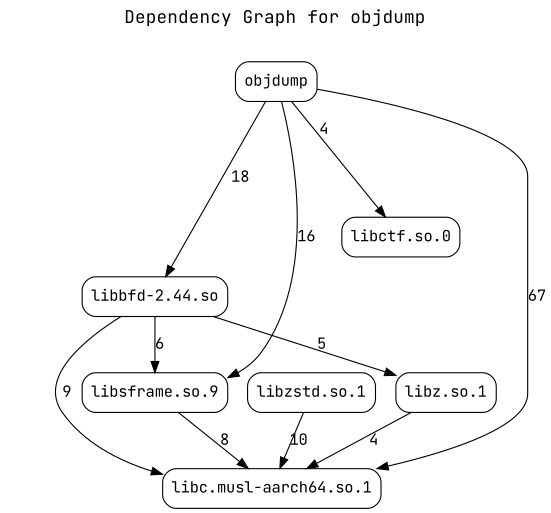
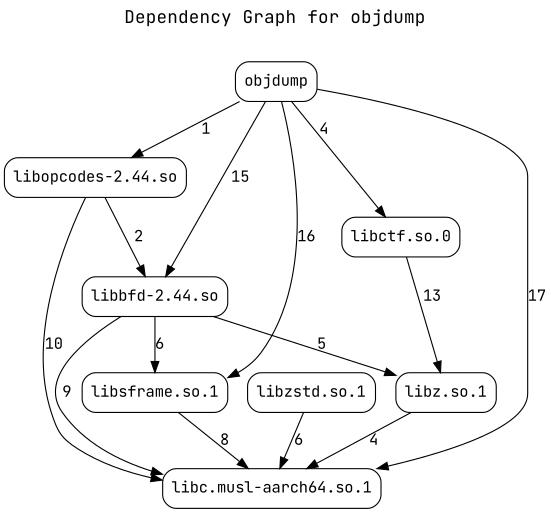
node "libopcodes-2.44.so": added
edge "objdump" -> "libbfd-2.44.so": label "18" -> "15"
edge "objdump" -> "libc.musl-aarch64.so.1": label "67" -> "17"
edge "libctf.so.0" -> "libz.so.1": added, label "13"
node "libsframe.so.9": label "libsframe.so.9" -> "libsframe.so.1"
edge "libzstd.so.1" -> "libc.musl-aarch64.so.1": label "10" -> "6"
